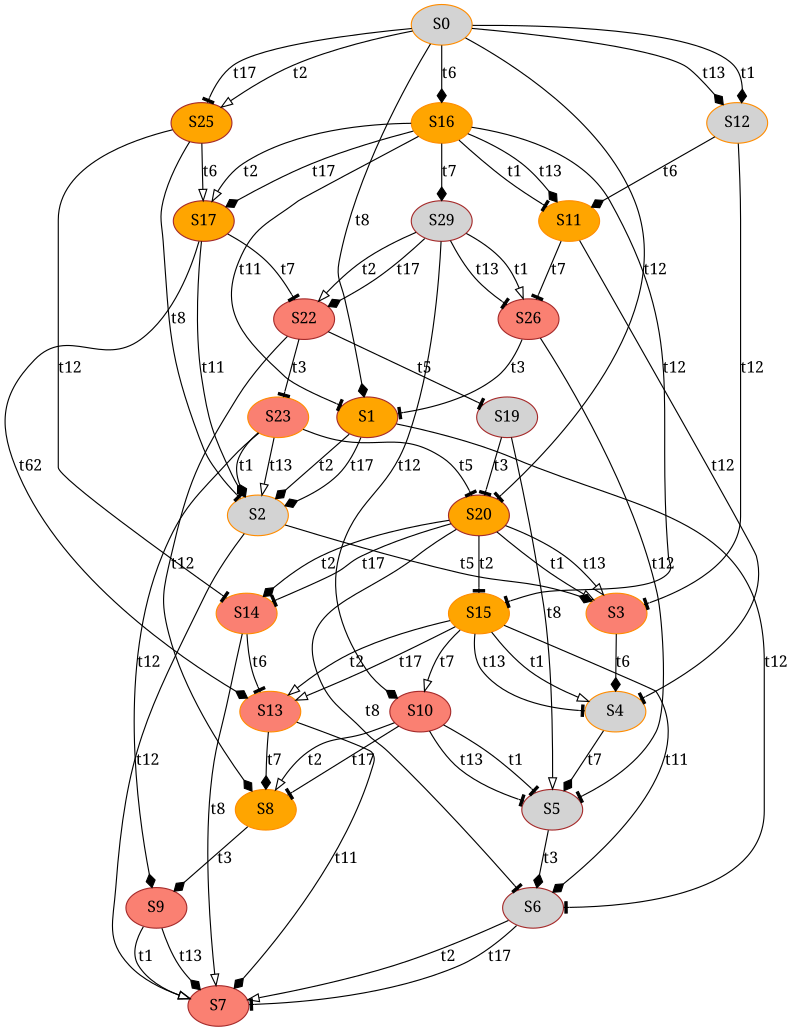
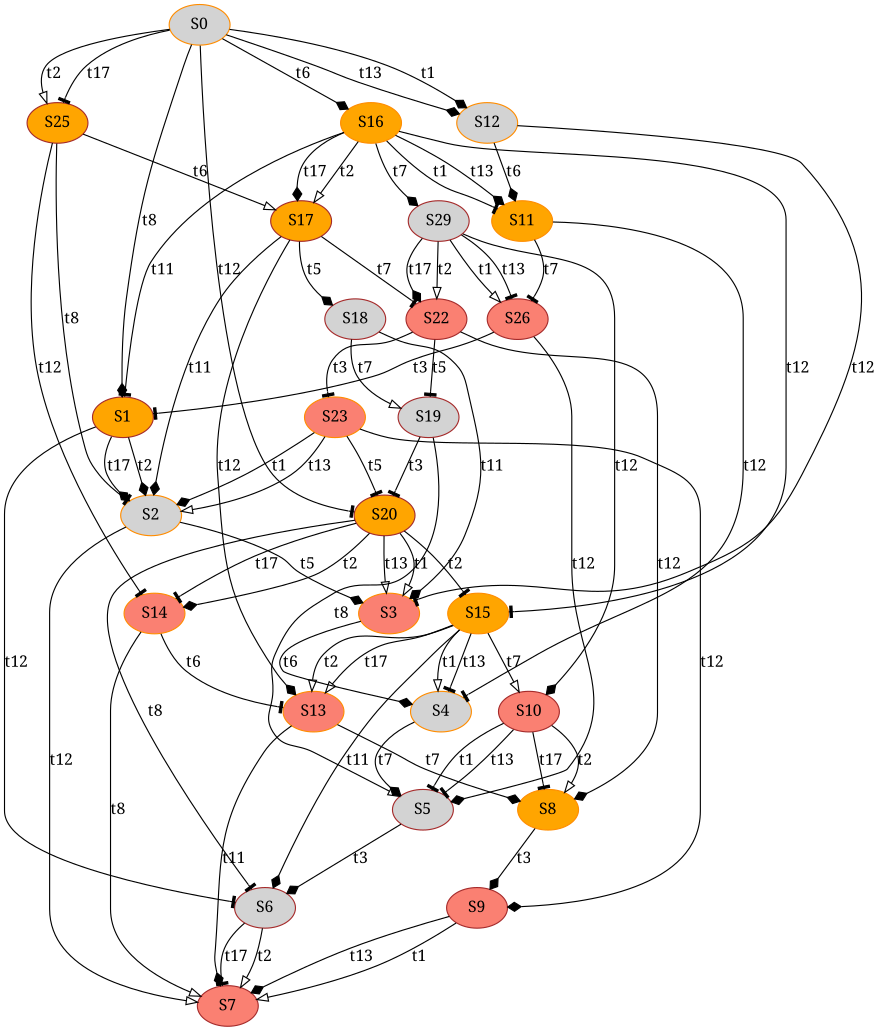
node "S18": added
edge "S17" -> "S13": label "t62" -> "t12"
edge "S26" -> "S5": arrowhead tee -> diamond
